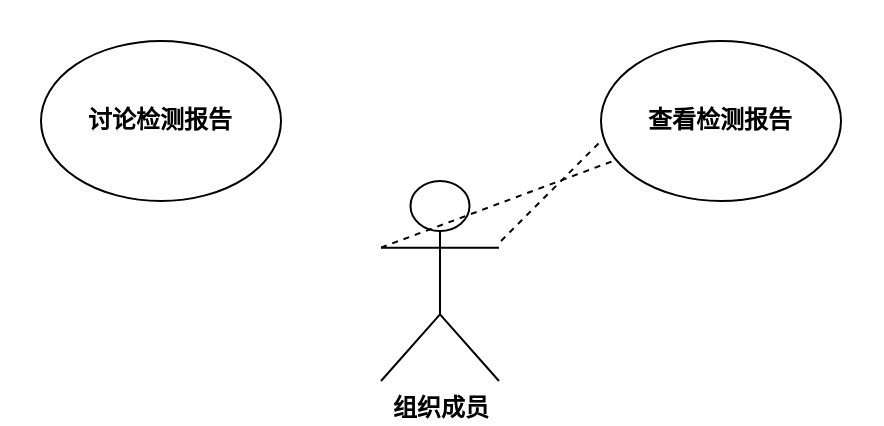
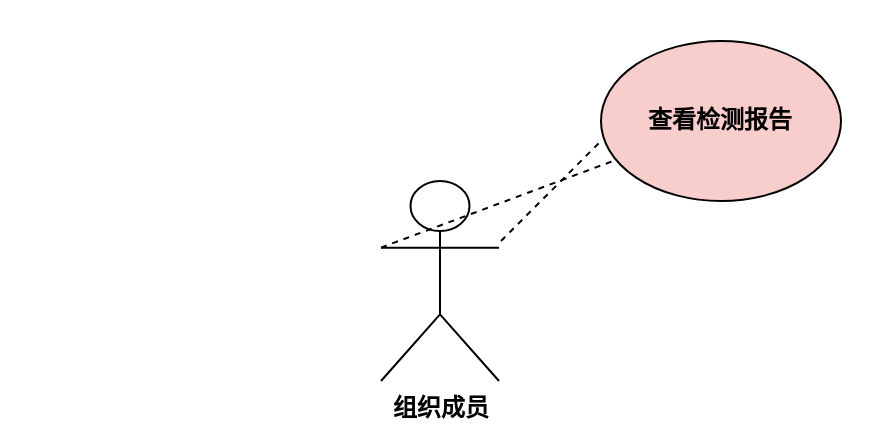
node "讨论检测报告": removed
node "查看检测报告": fillcolor #ffffff -> #f8cecc
